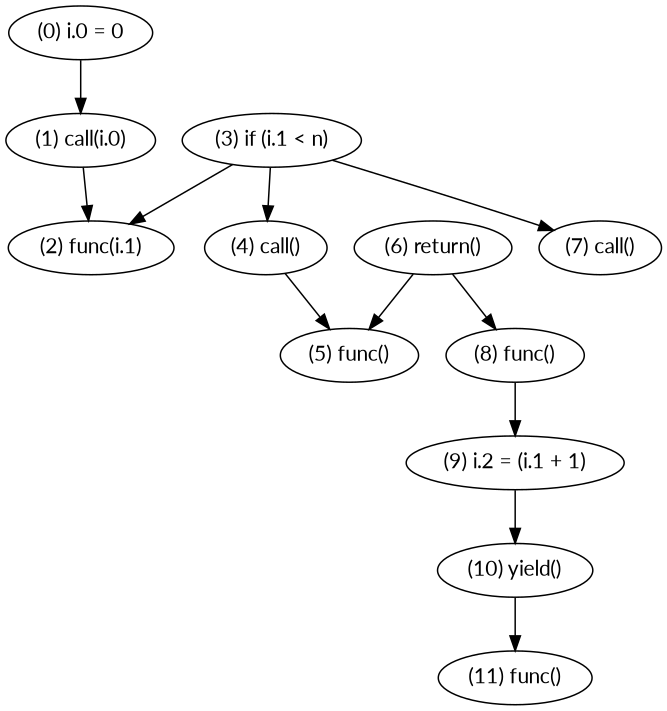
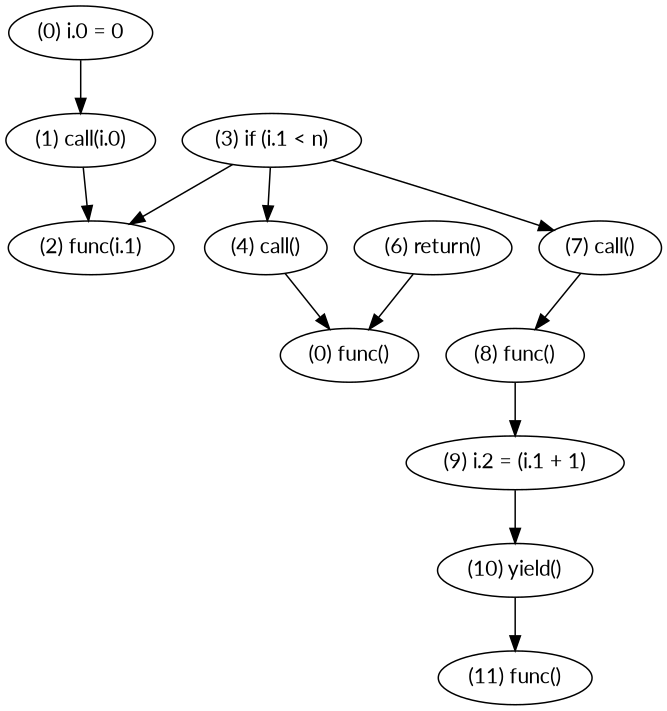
edge "(6) return()" -> "(8) func()": now "(7) call()" -> "(8) func()"
node "(5) func()": label "(5) func()" -> "(0) func()"
